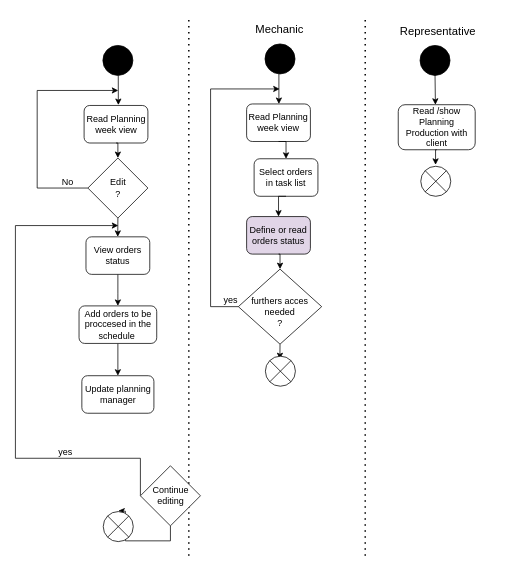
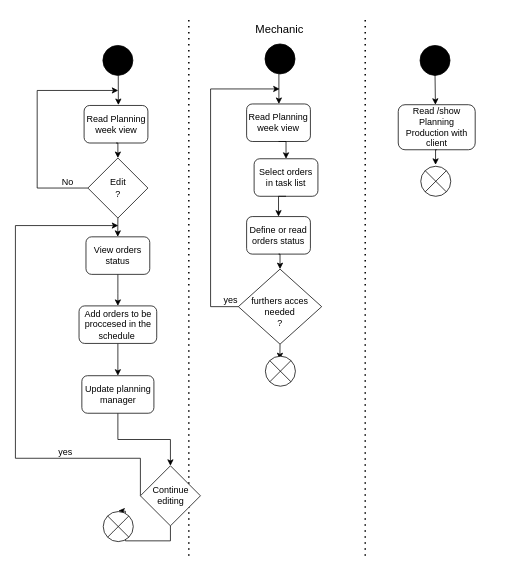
node "Representative": removed
node "Define or read orders status": fillcolor #e1d5e7 -> #ffffff
edge "Update planning manager" -> "Continue editing": added
